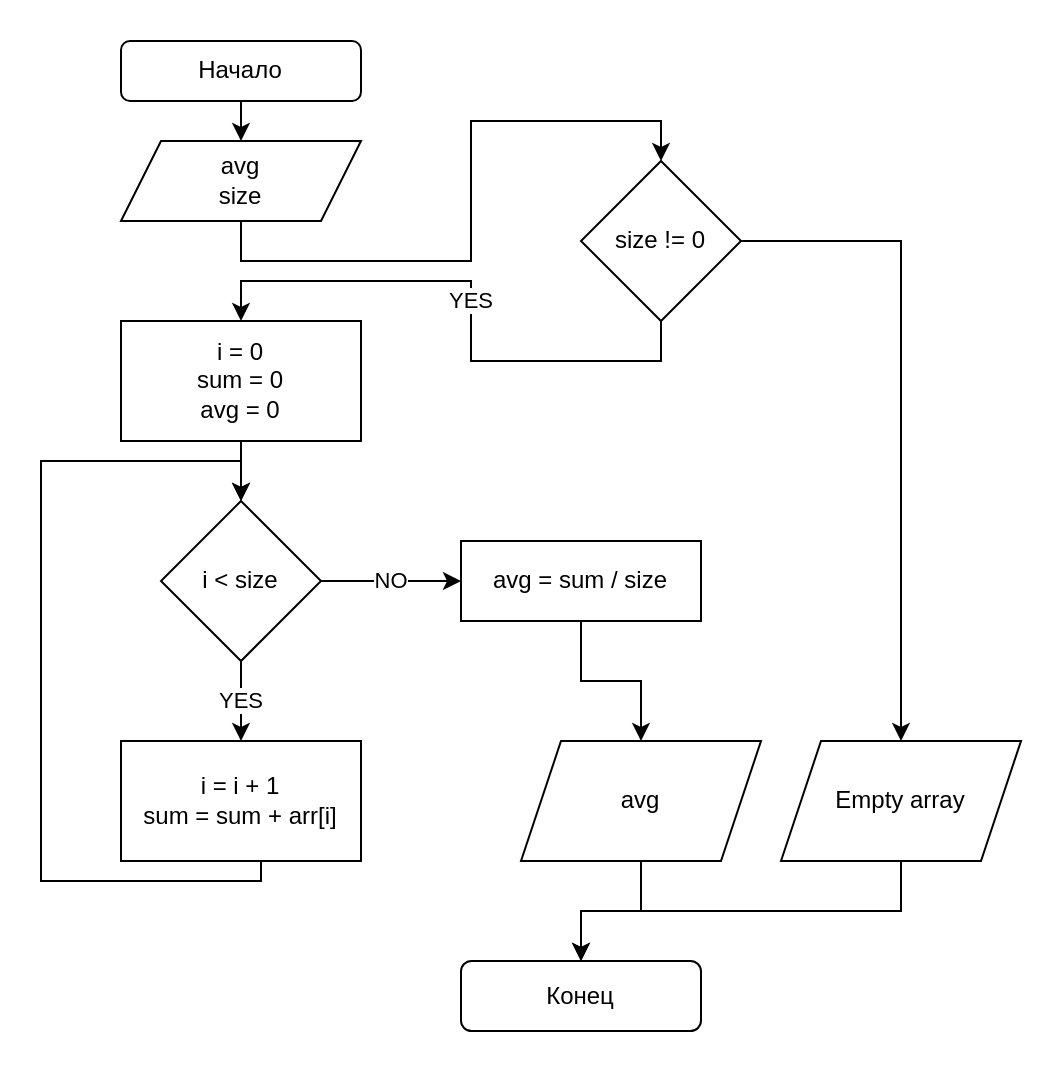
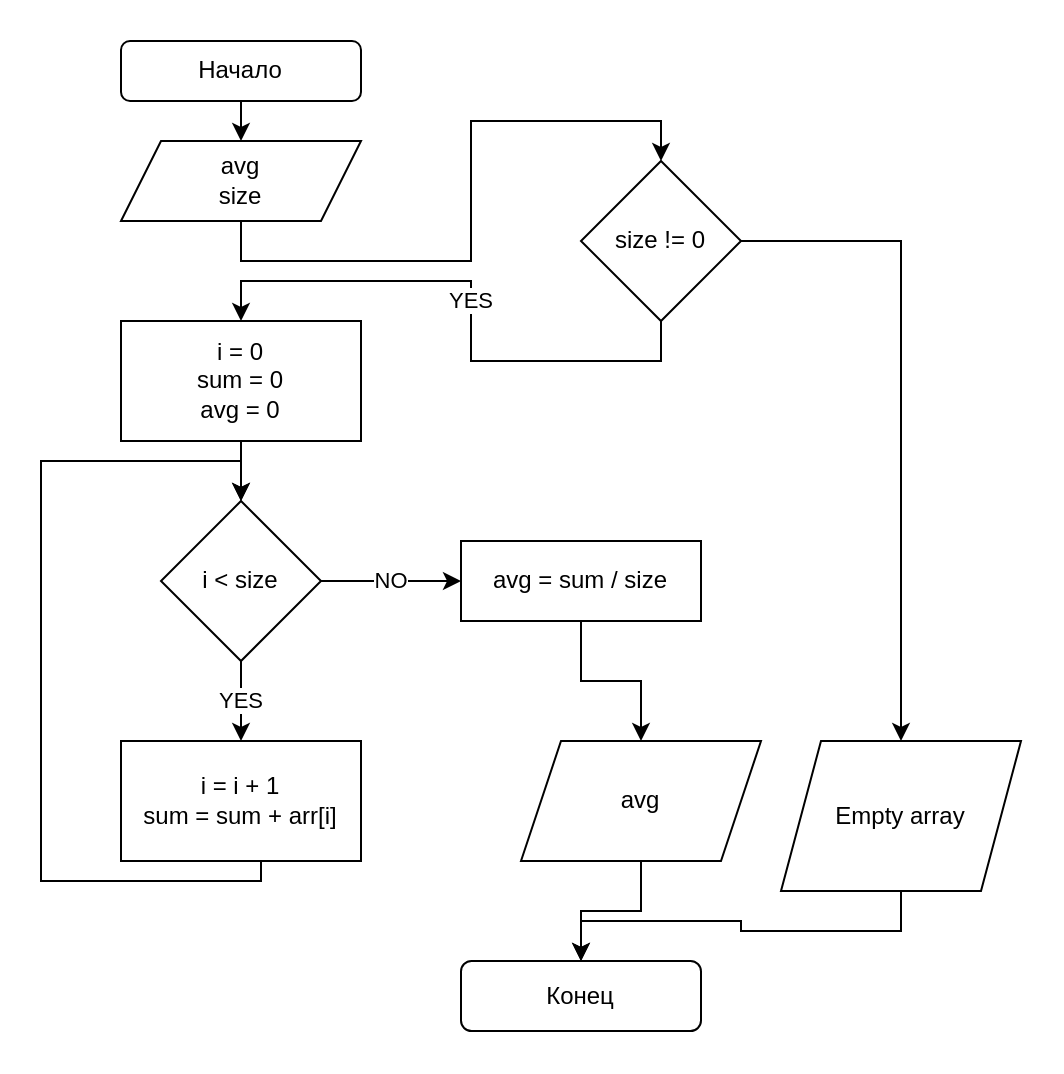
node "Empty array": size 240x120 -> 240x150
